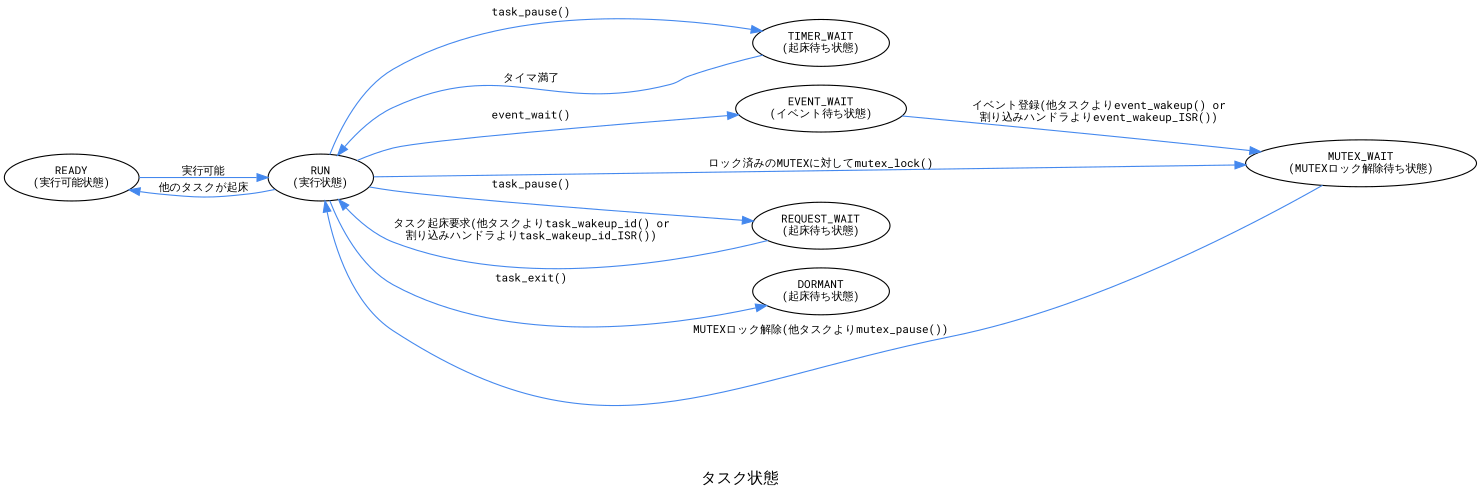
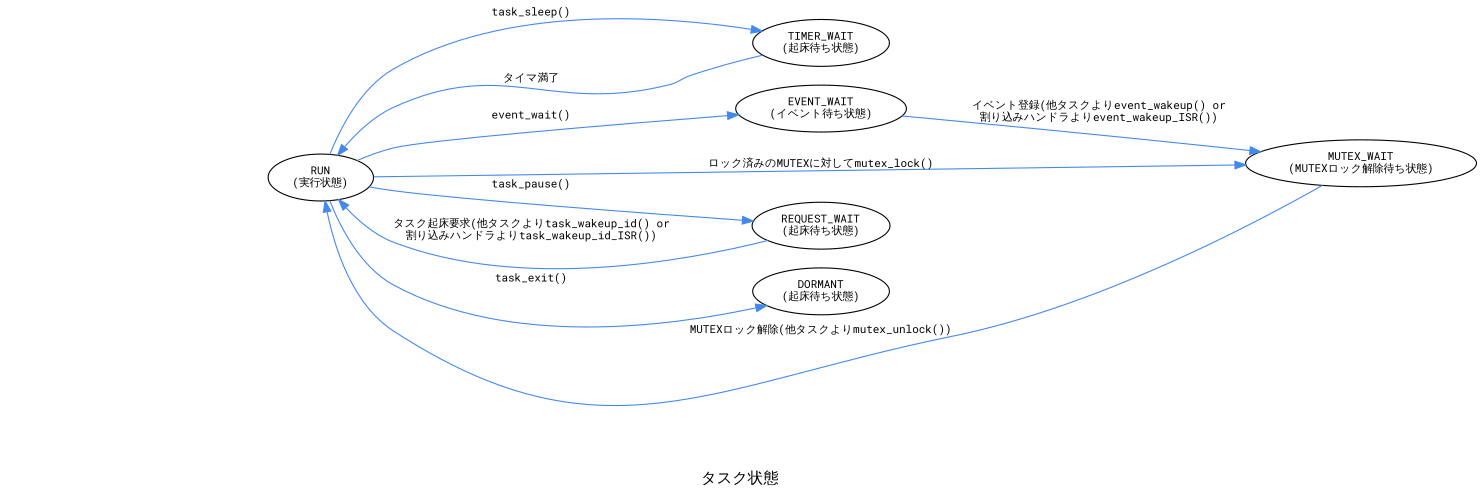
edge "RUN (実行状態)" -> "TIMER_WAIT (起床待ち状態)": label "task_pause()" -> "task_sleep()"
node "READY (実行可能状態)": removed
edge "MUTEX_WAIT (MUTEXロック解除待ち状態)" -> "RUN (実行状態)": label "MUTEXロック解除(他タスクよりmutex_pause())" -> "MUTEXロック解除(他タスクよりmutex_unlock())"
